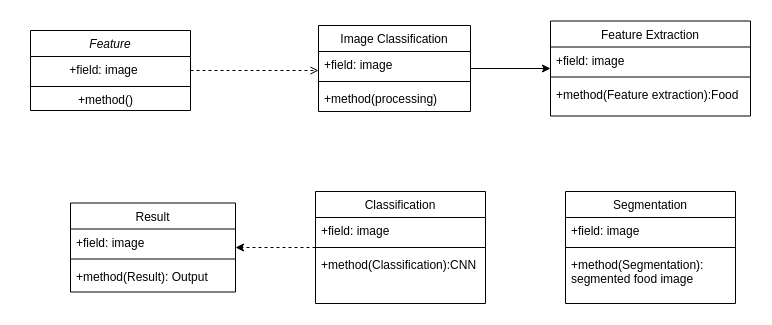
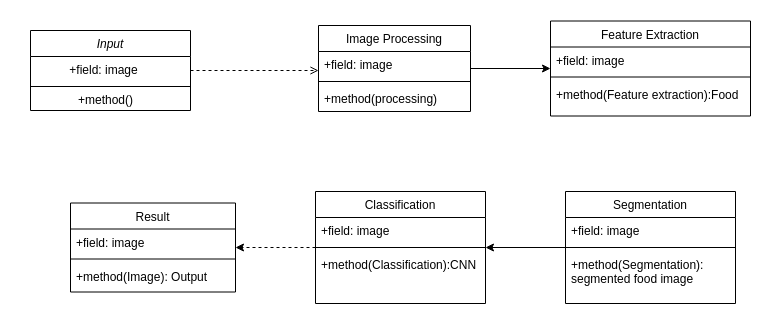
node "Image Classification": label "Image Classification" -> "Image Processing"
node "Feature": label "Feature" -> "Input"
edge "Segmentation" -> "Classification": added
node "+method(Result): Output": label "+method(Result): Output" -> "+method(Image): Output"
